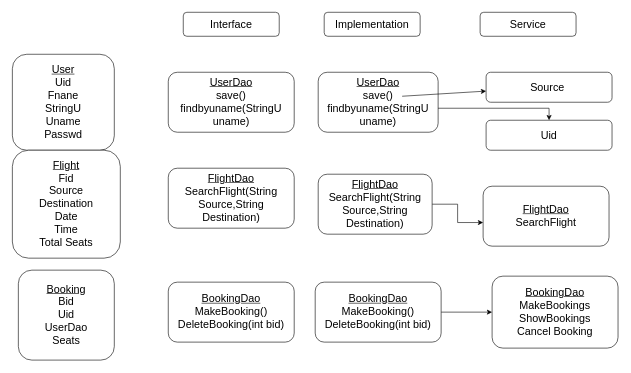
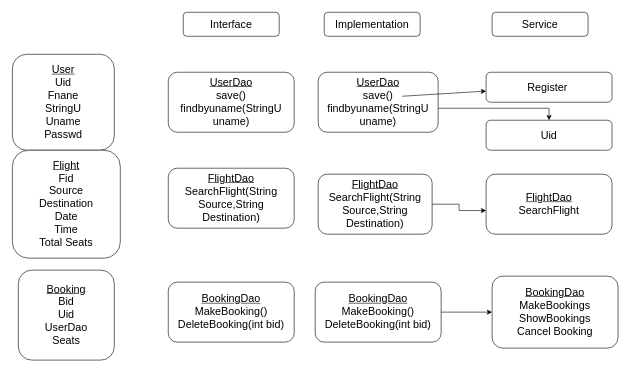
node "Service": moved (528, 24) -> (540, 24)
node "Source": label "Source" -> "Register"
node "FlightDao SearchFlight": moved (546, 216) -> (549, 204)
